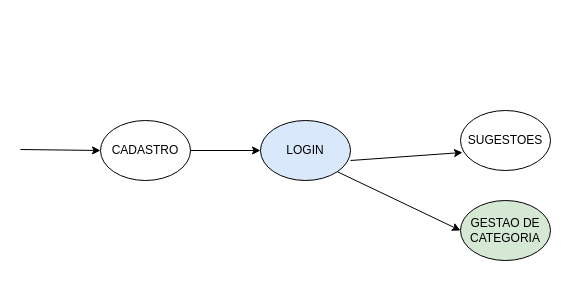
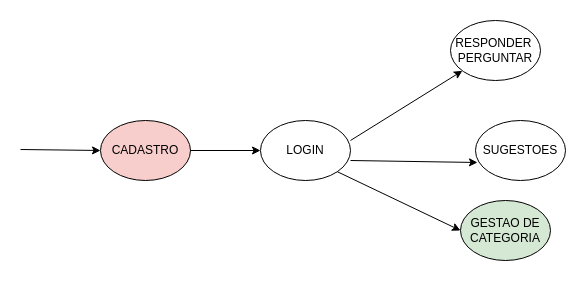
node "RESPONDER PERGUNTAR": added
edge "LOGIN" -> "RESPONDER PERGUNTAR": added
node "SUGESTOES": moved (506, 141) -> (521, 151)
node "CADASTRO": fillcolor #ffffff -> #f8cecc
node "LOGIN": fillcolor #dae8fc -> #ffffff
